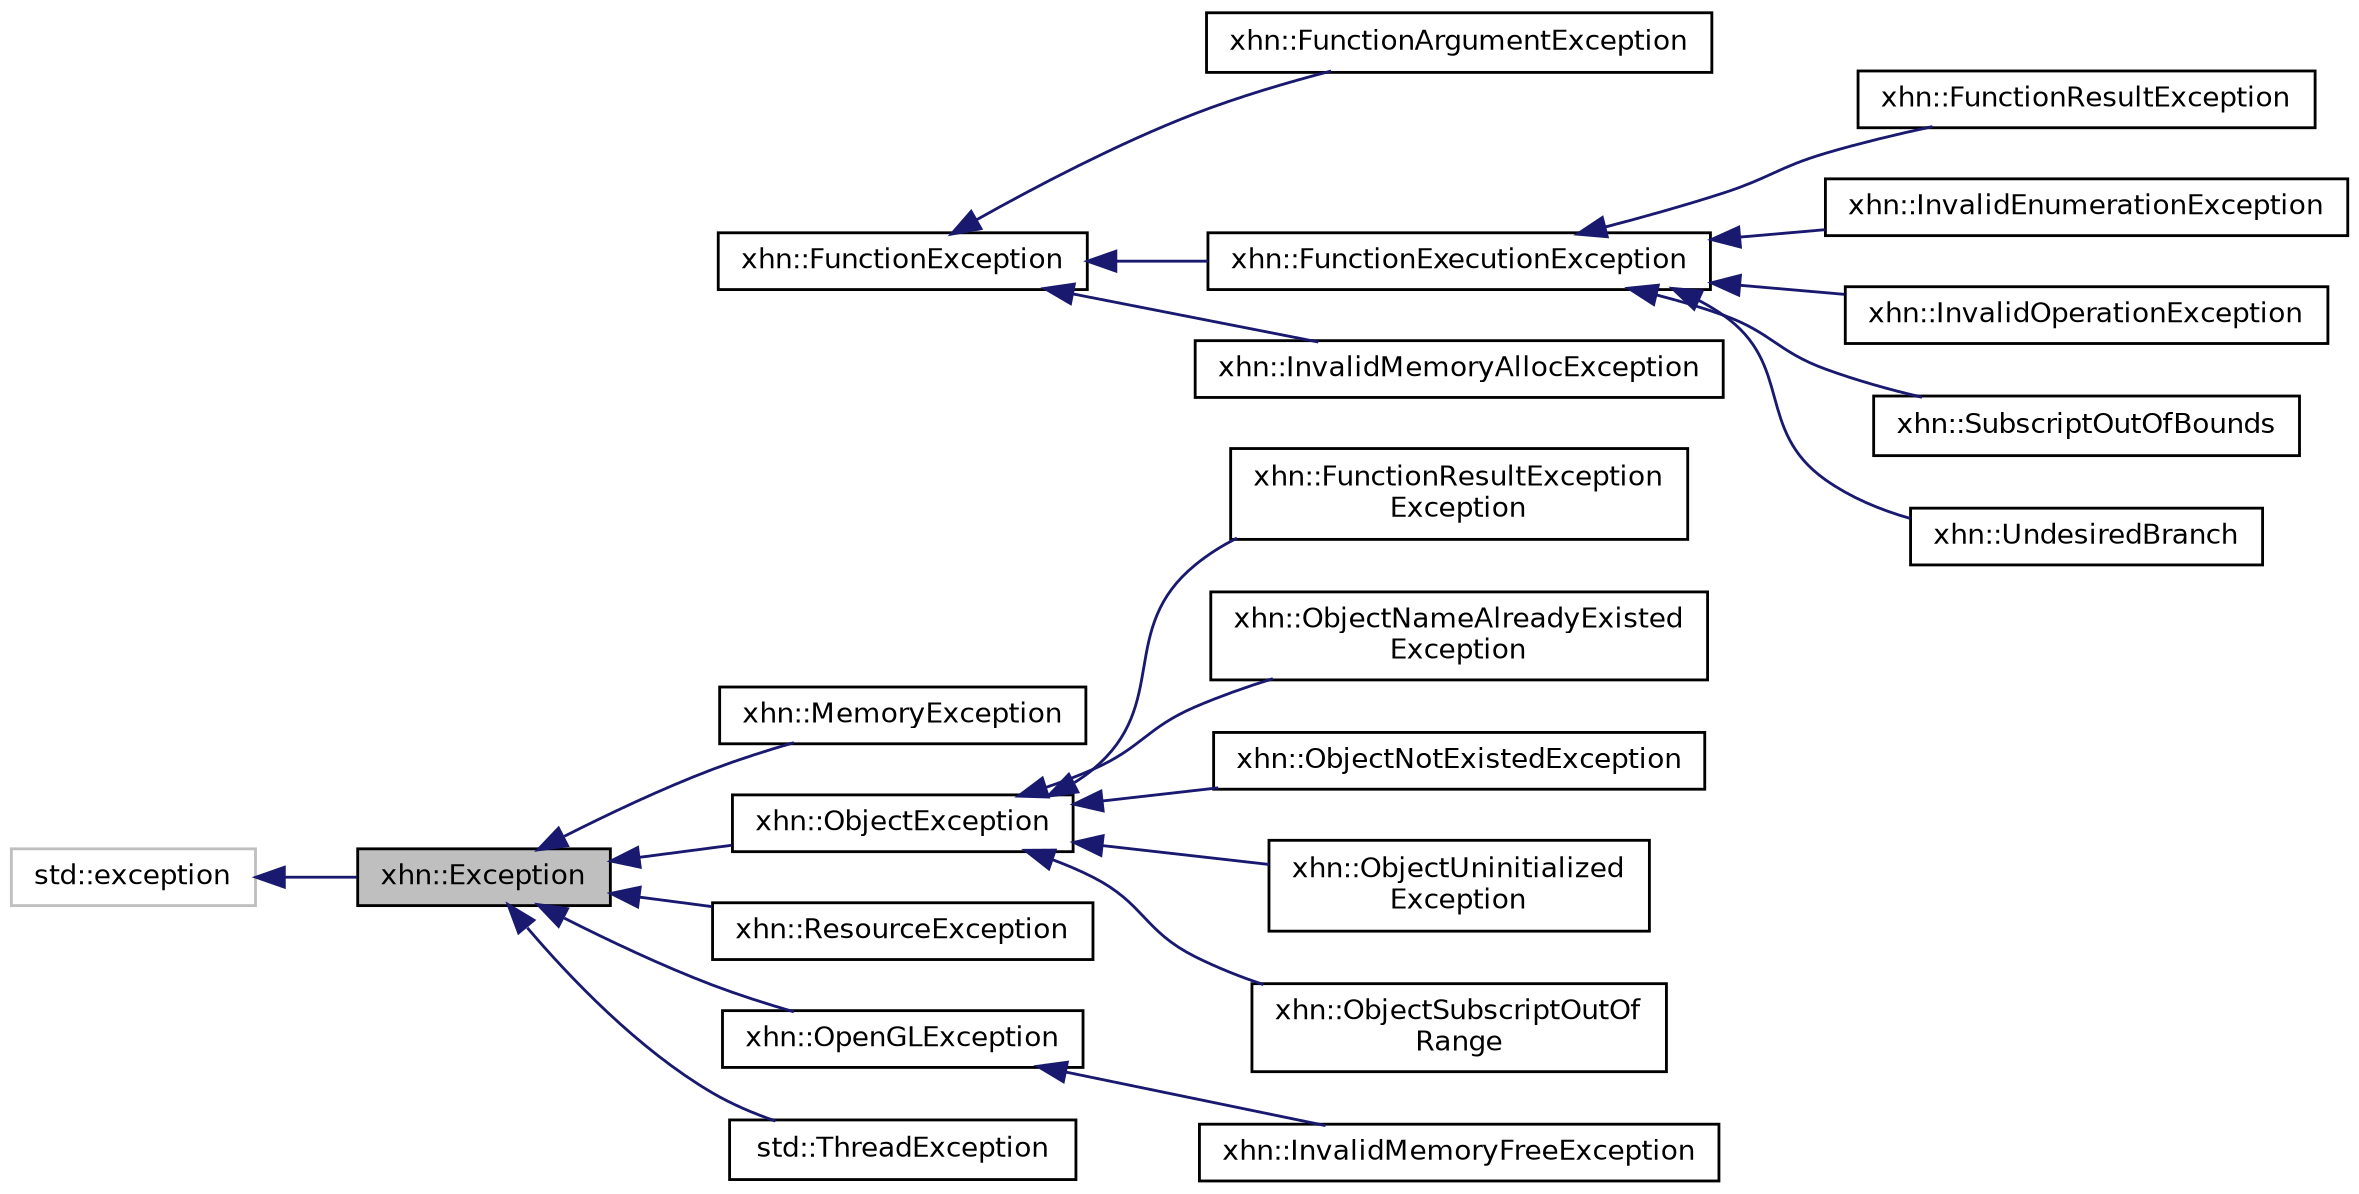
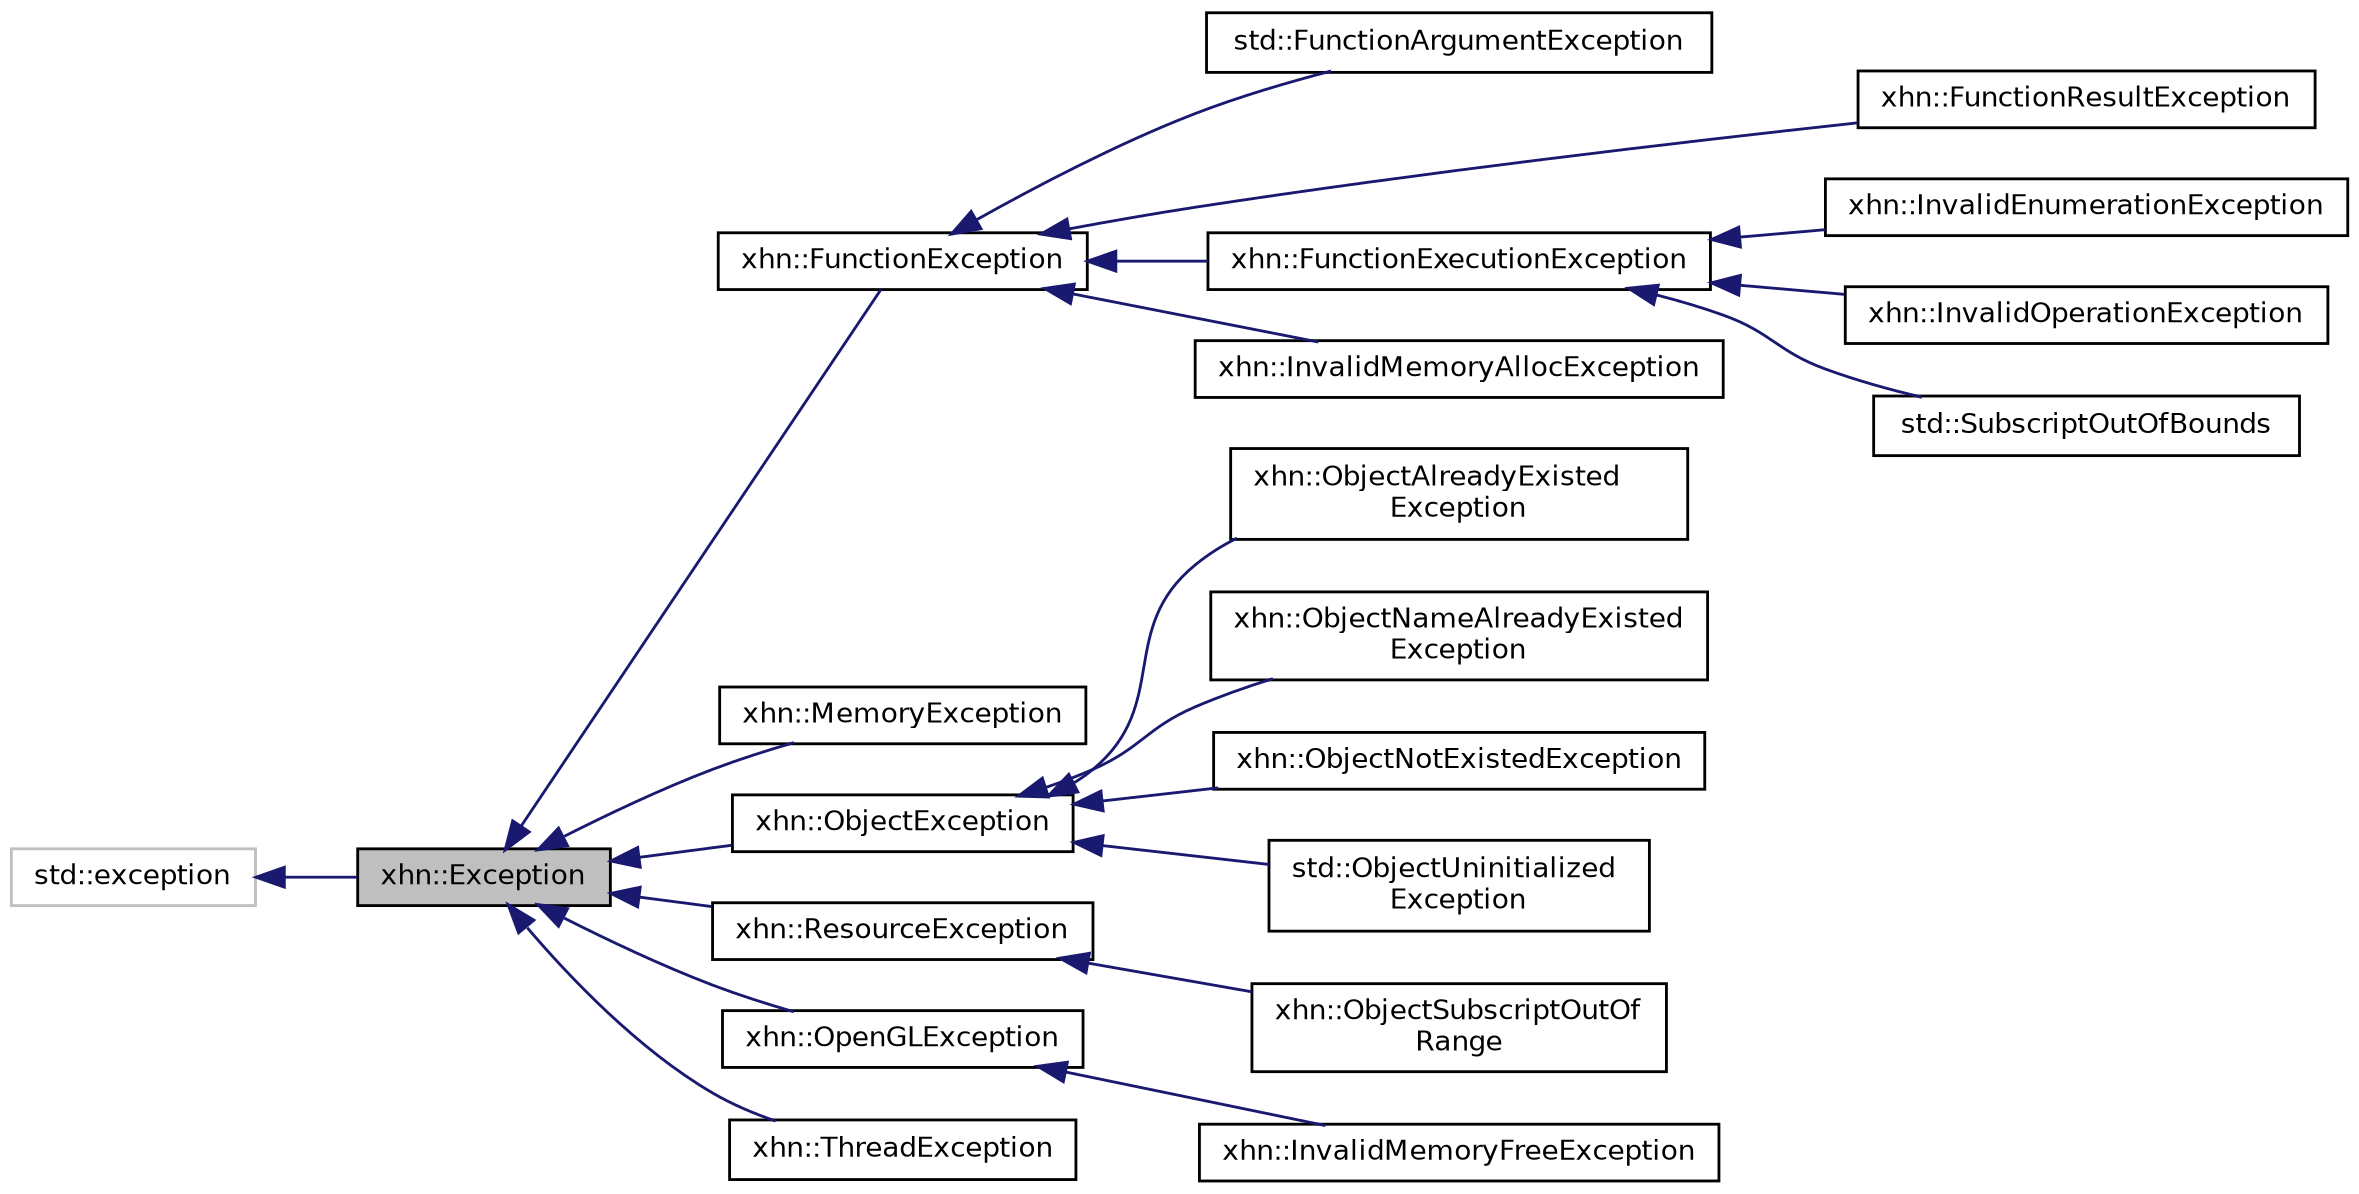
node "xhn::FunctionArgumentException": label "xhn::FunctionArgumentException" -> "std::FunctionArgumentException"
edge "xhn::FunctionResultException" -> "xhn::FunctionExecutionException": now "xhn::FunctionResultException" -> "xhn::FunctionException"
node "xhn::SubscriptOutOfBounds": label "xhn::SubscriptOutOfBounds" -> "std::SubscriptOutOfBounds"
node "xhn::FunctionResultException Exception": label "xhn::FunctionResultException Exception" -> "xhn::ObjectAlreadyExisted Exception"
node "xhn::UndesiredBranch": removed
edge "xhn::FunctionException" -> "xhn::Exception": added
node "xhn::ObjectUninitialized Exception": label "xhn::ObjectUninitialized Exception" -> "std::ObjectUninitialized Exception"
edge "xhn::ObjectSubscriptOutOf Range" -> "xhn::ObjectException": now "xhn::ObjectSubscriptOutOf Range" -> "xhn::ResourceException"
node "std::ThreadException": label "std::ThreadException" -> "xhn::ThreadException"
